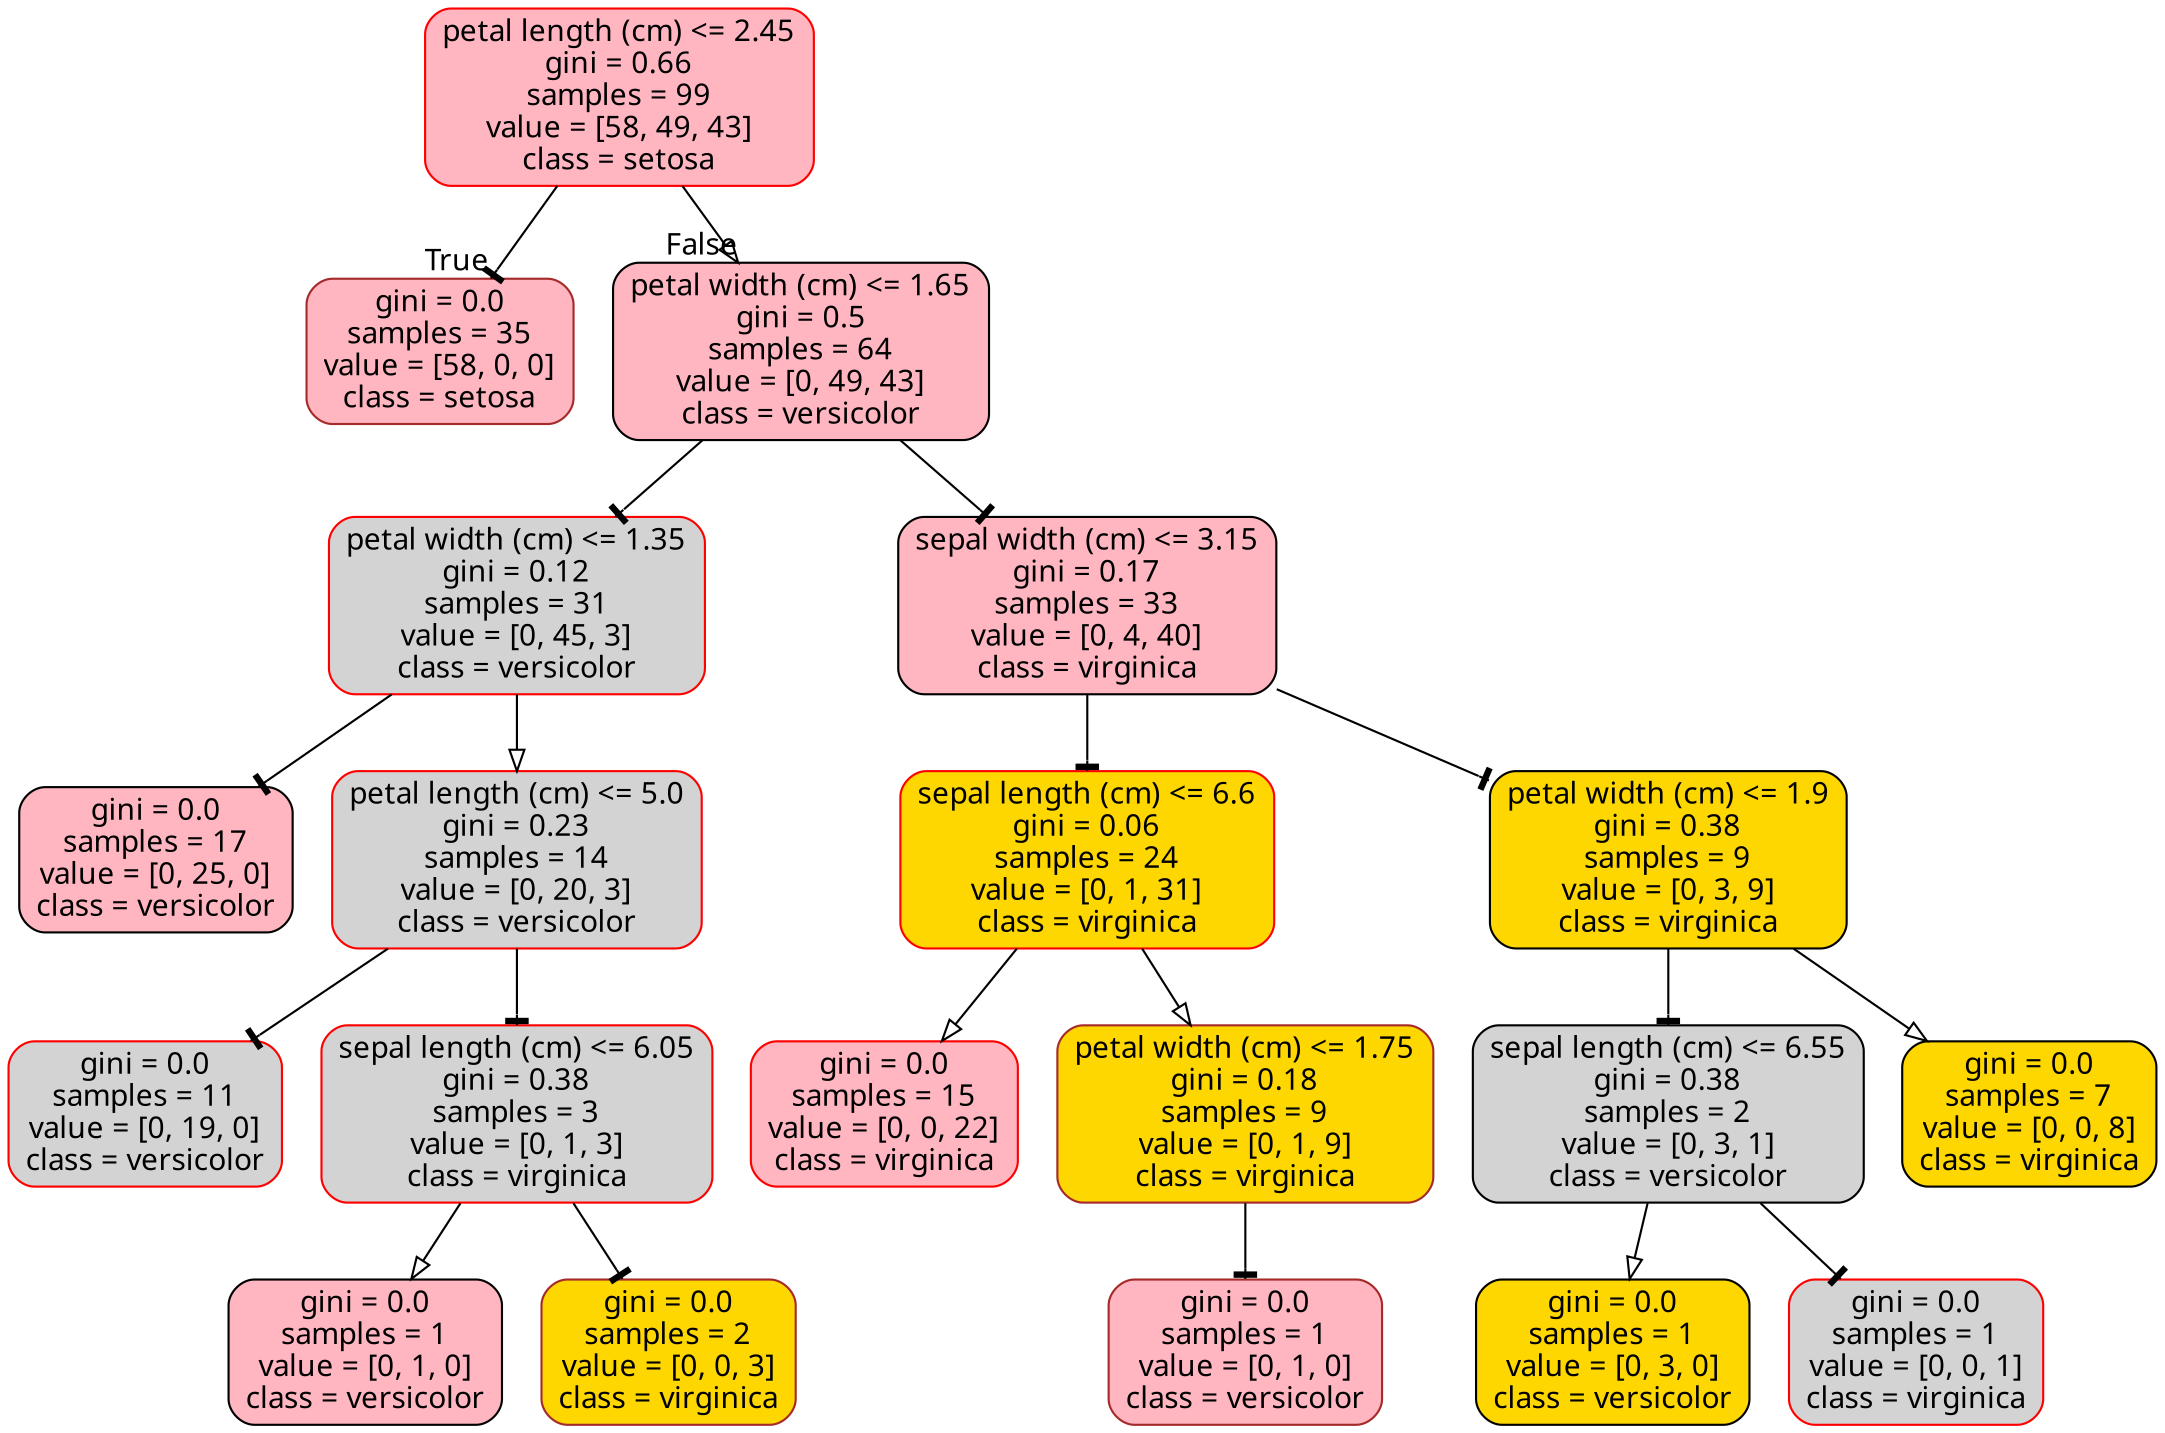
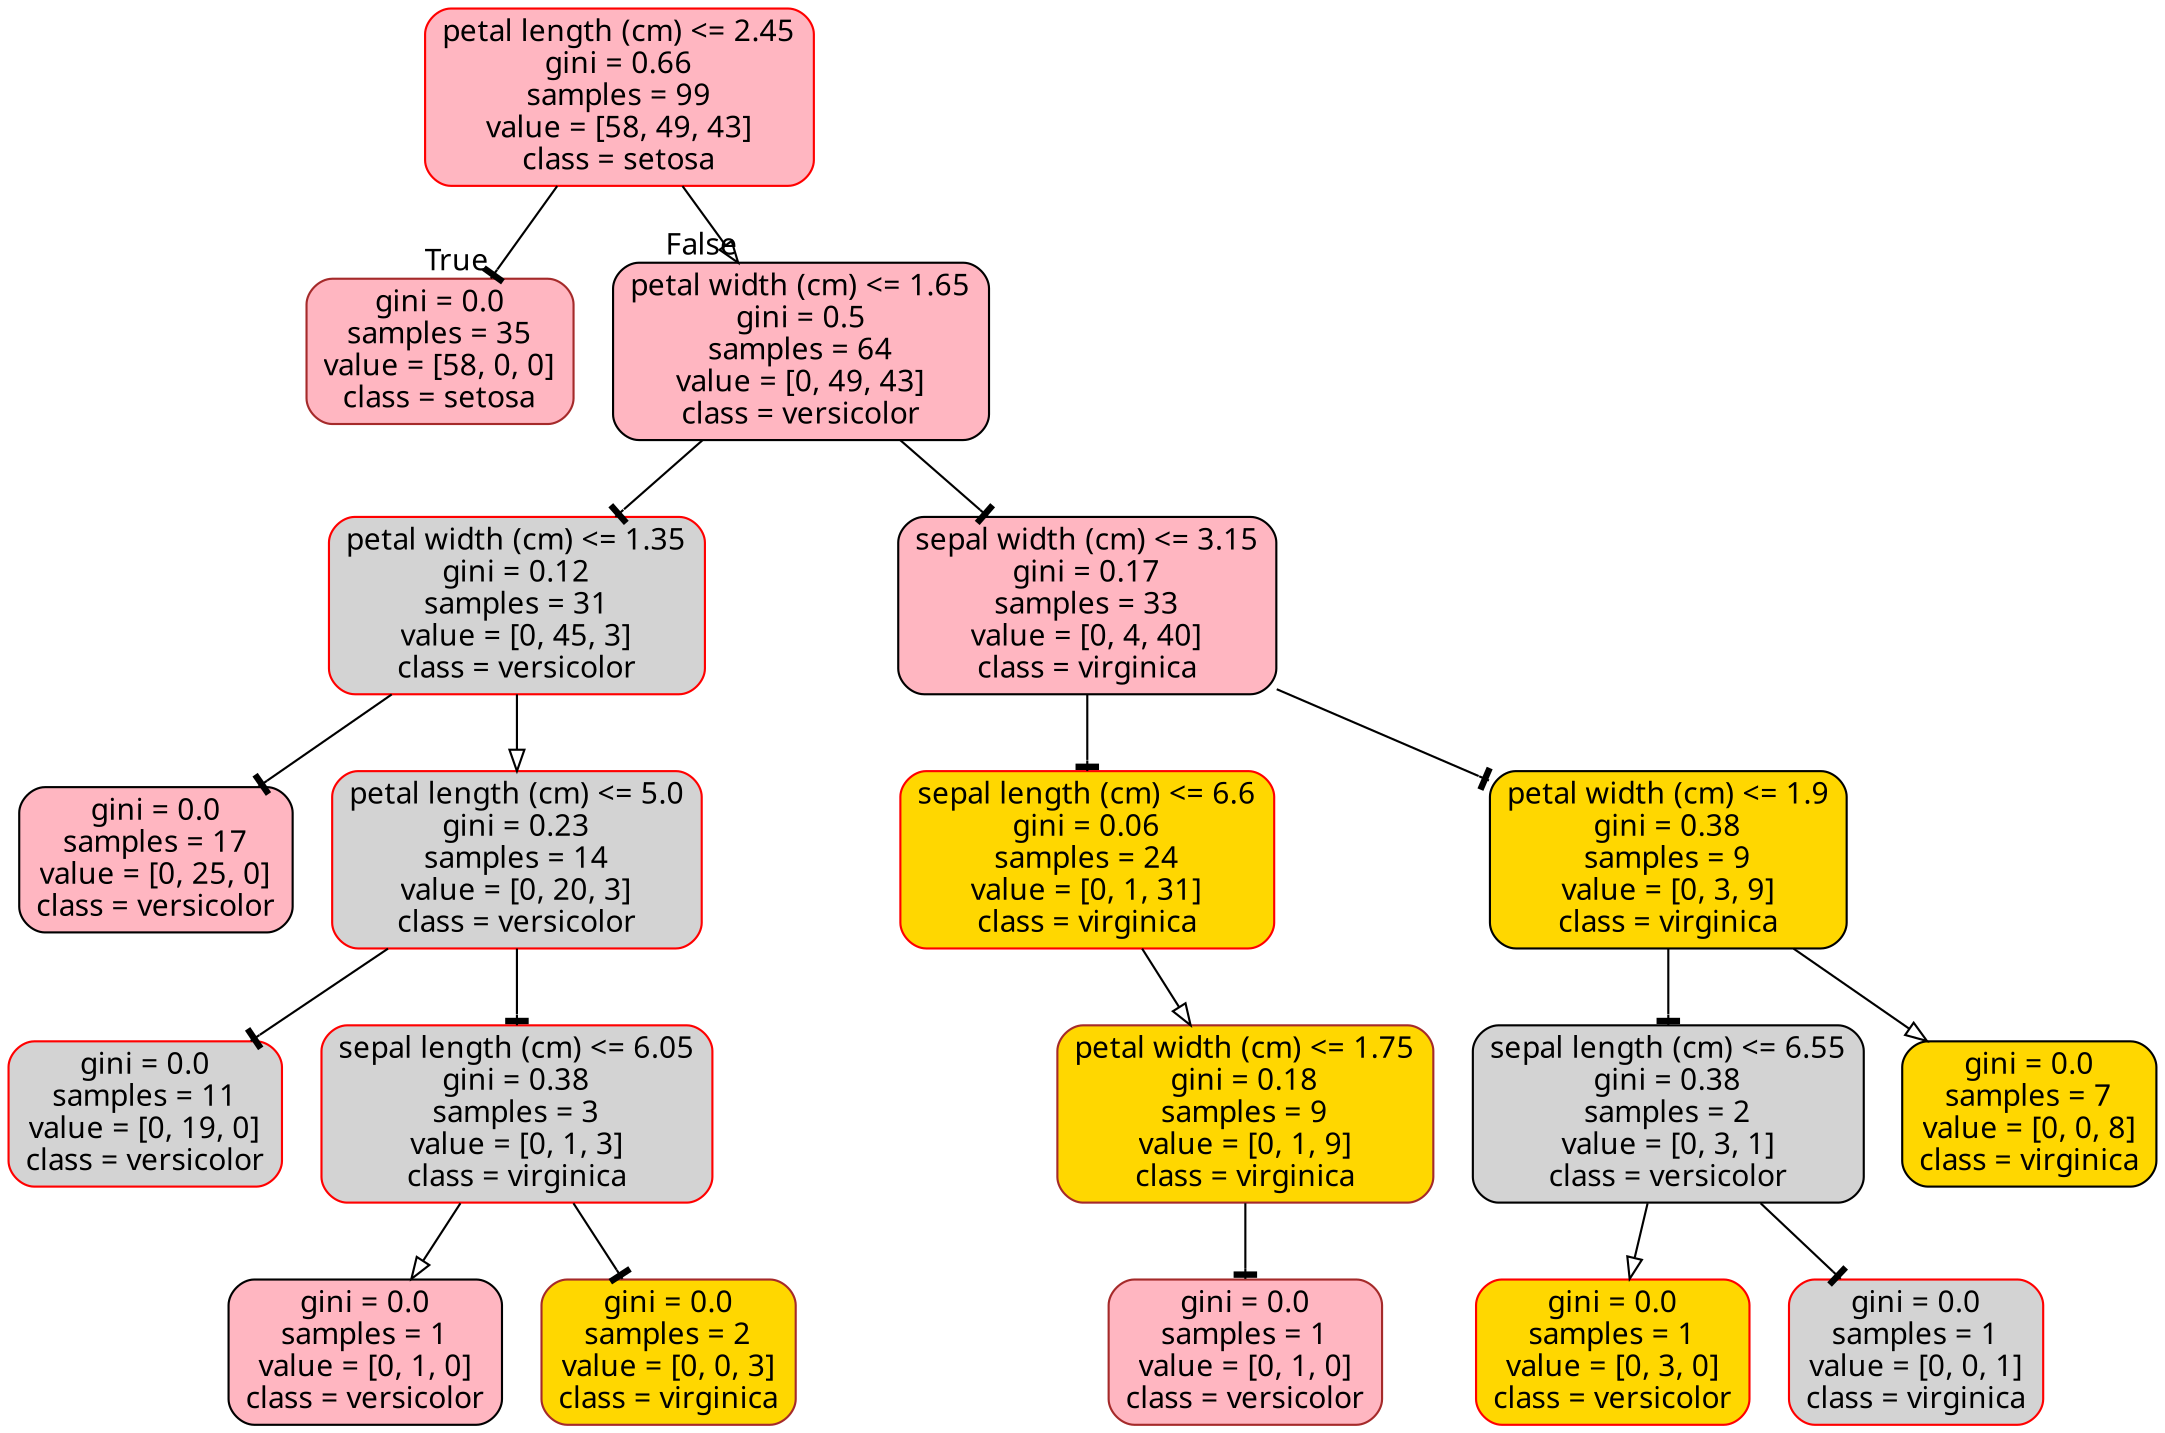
node "gini = 0.0 samples = 15 value = [0, 0, 22] class = virginica": removed
node "gini = 0.0 samples = 1 value = [0, 3, 0] class = versicolor": color black -> red
